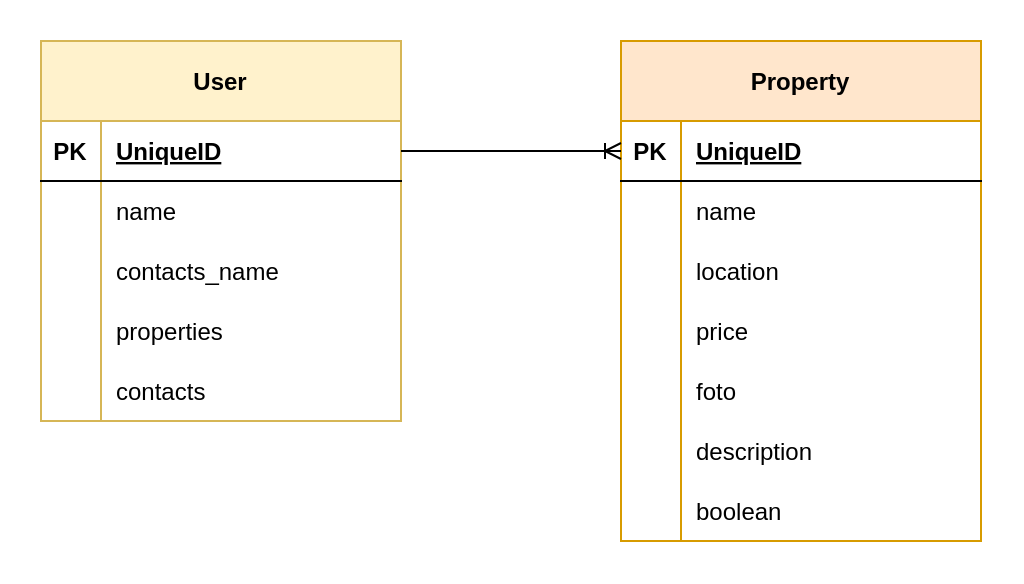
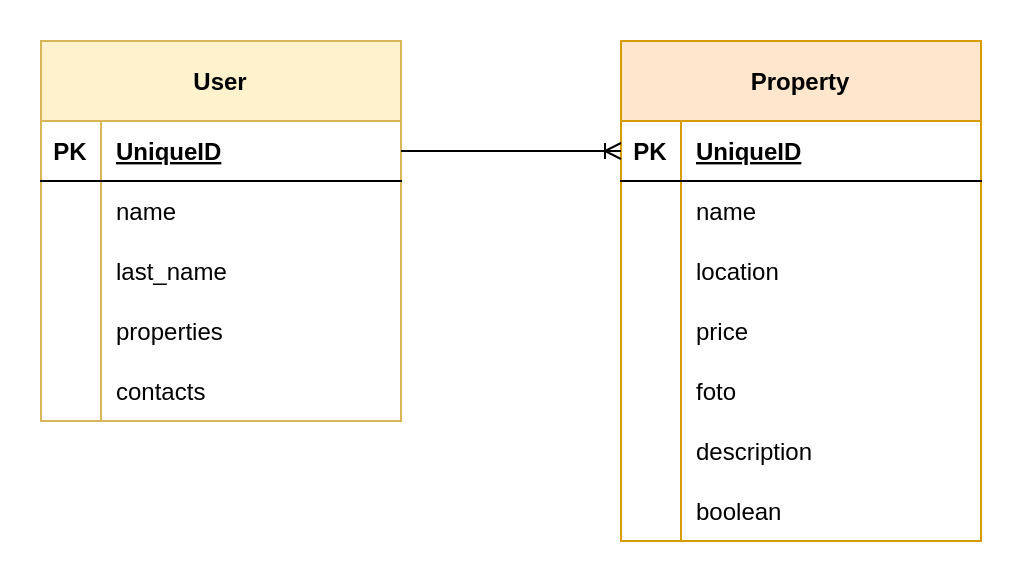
node "contacts_name": label "contacts_name" -> "last_name"
